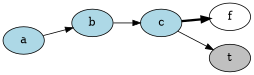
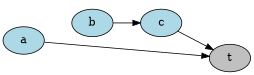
node "f": removed
edge "a" -> "b": now "a" -> "t"
